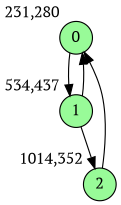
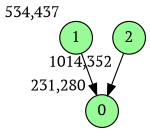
edge "0 231,280" -> "1 534,437": removed
edge "1 534,437" -> "2 1014,352": removed
